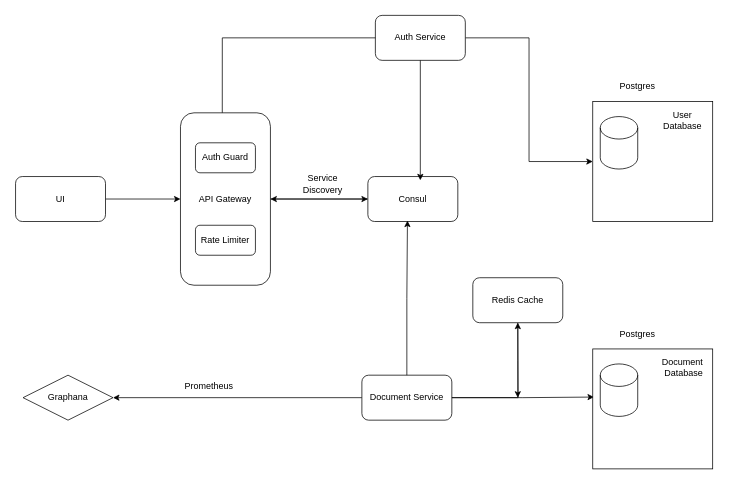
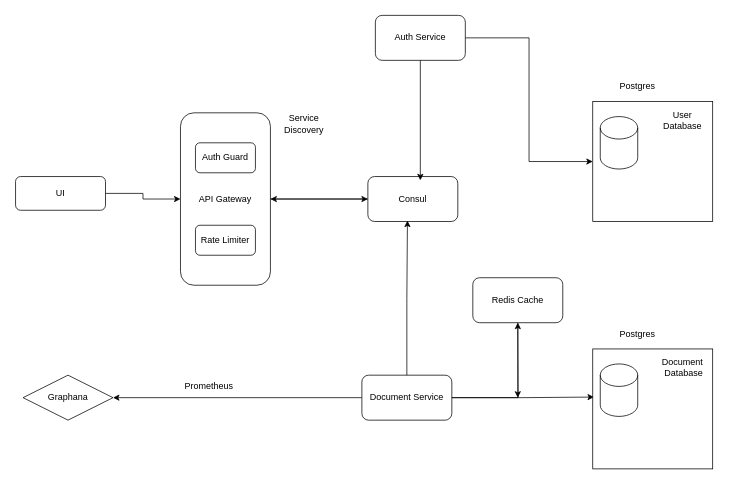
edge "Auth Service" -> "Auth Guard": removed
node "Service Discovery": moved (323, 184) -> (304, 124)
node "UI": size 90x45 -> 90x34
